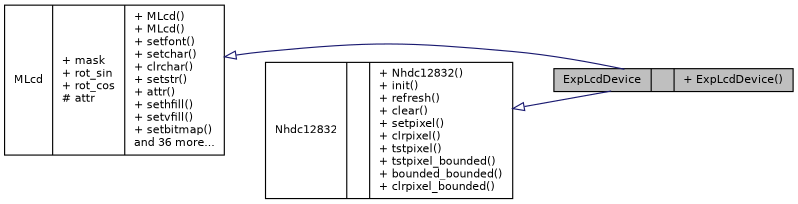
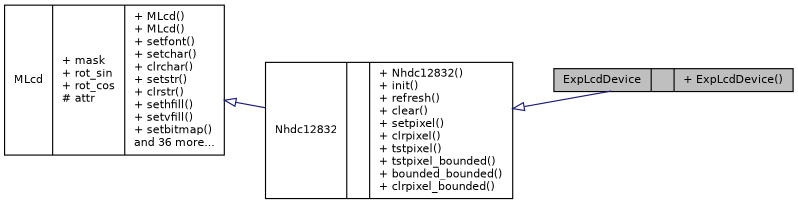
edge "ExpLcdDevice" -> "MLcd": now "Nhdc12832" -> "MLcd"
node "MLcd": text "+ attr()" -> "+ clrstr()"
